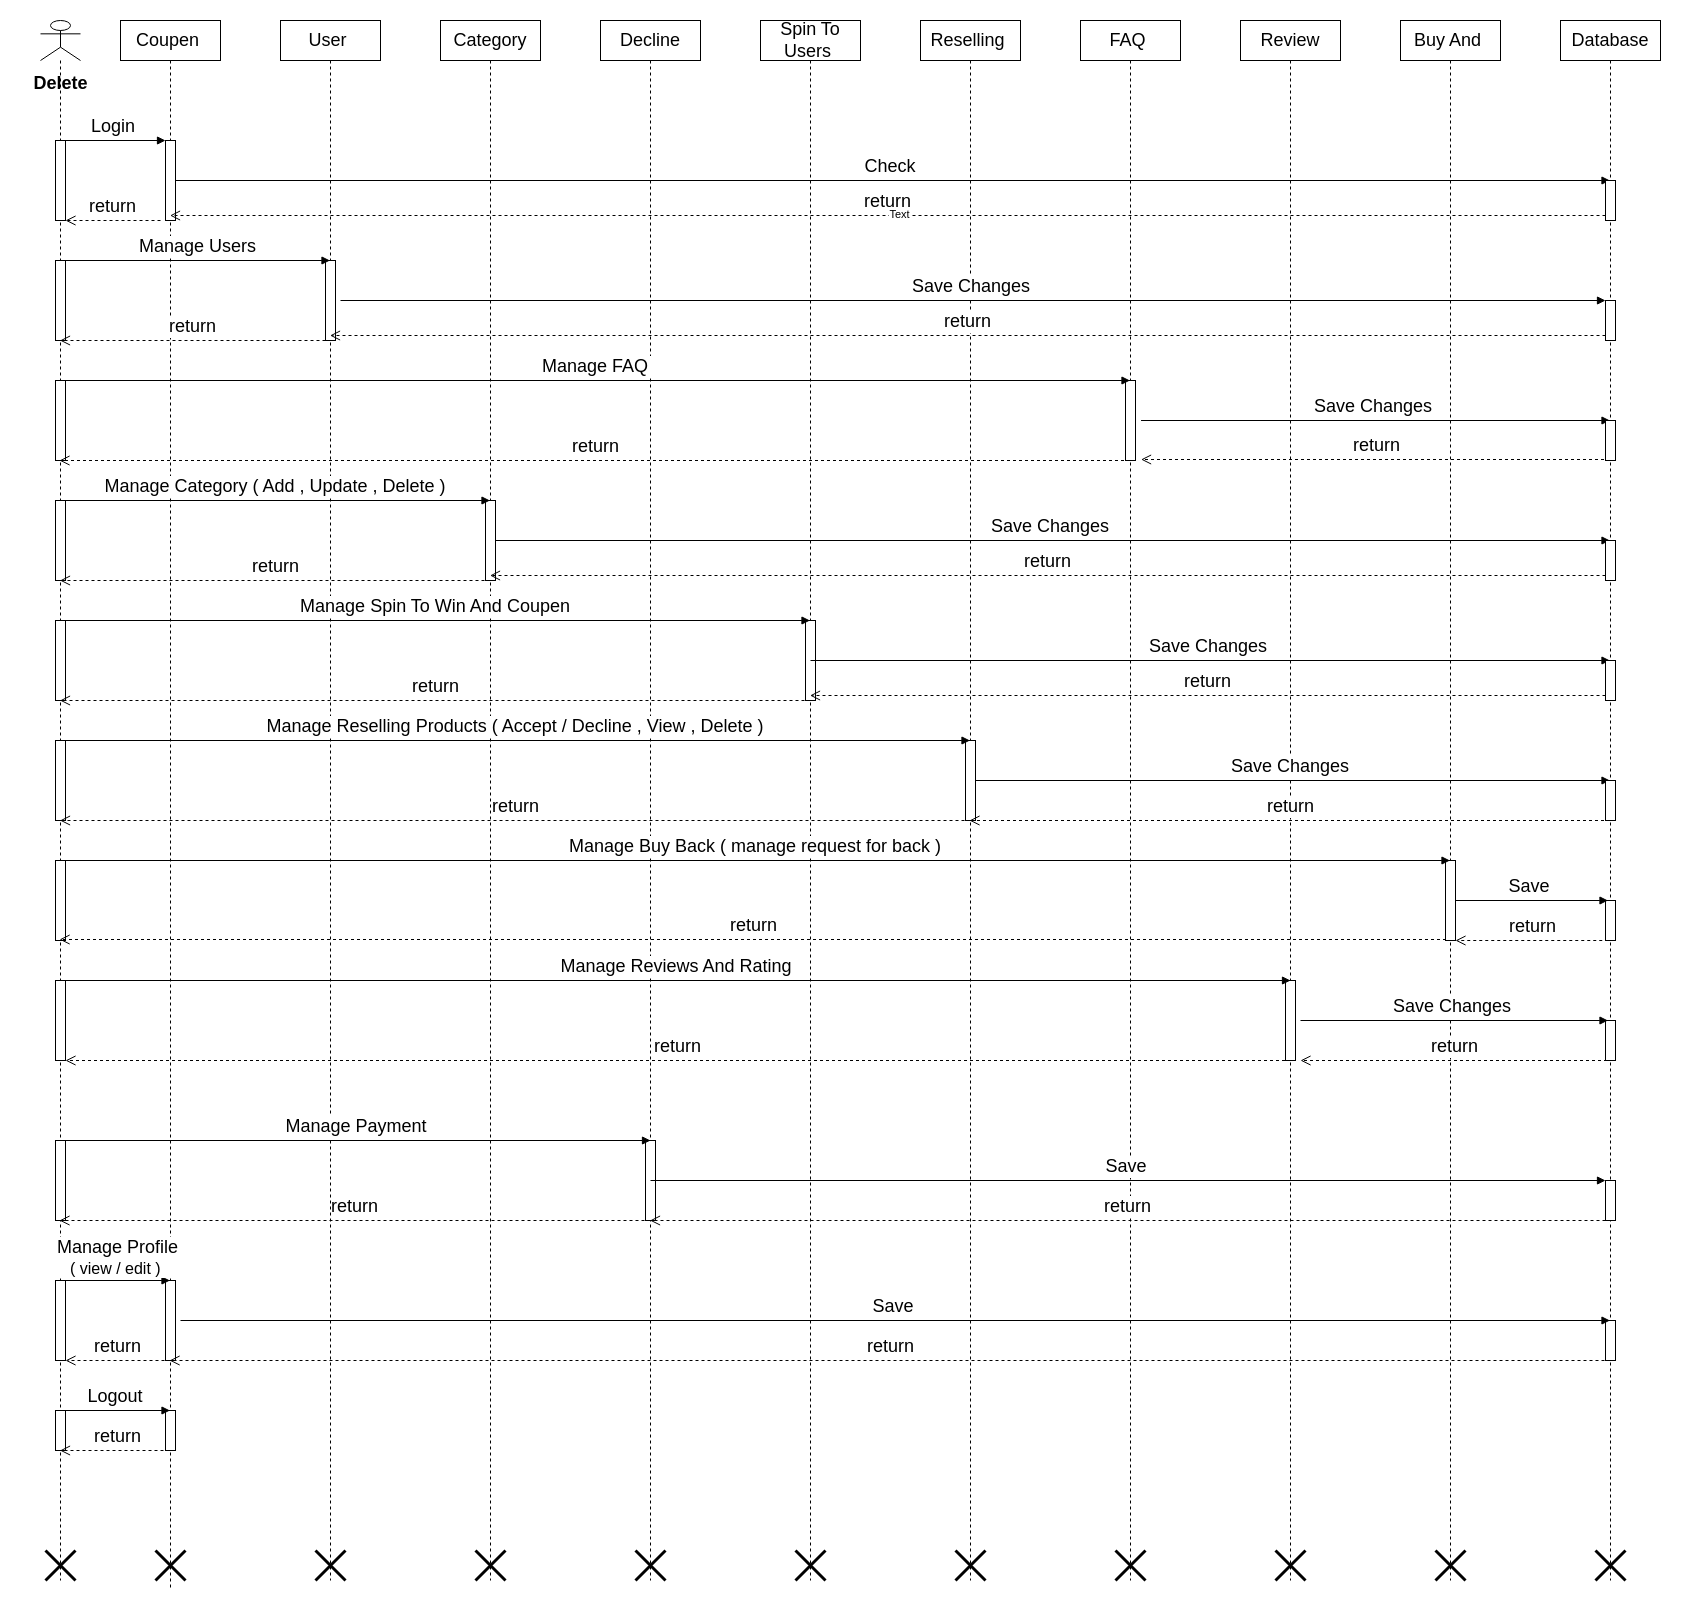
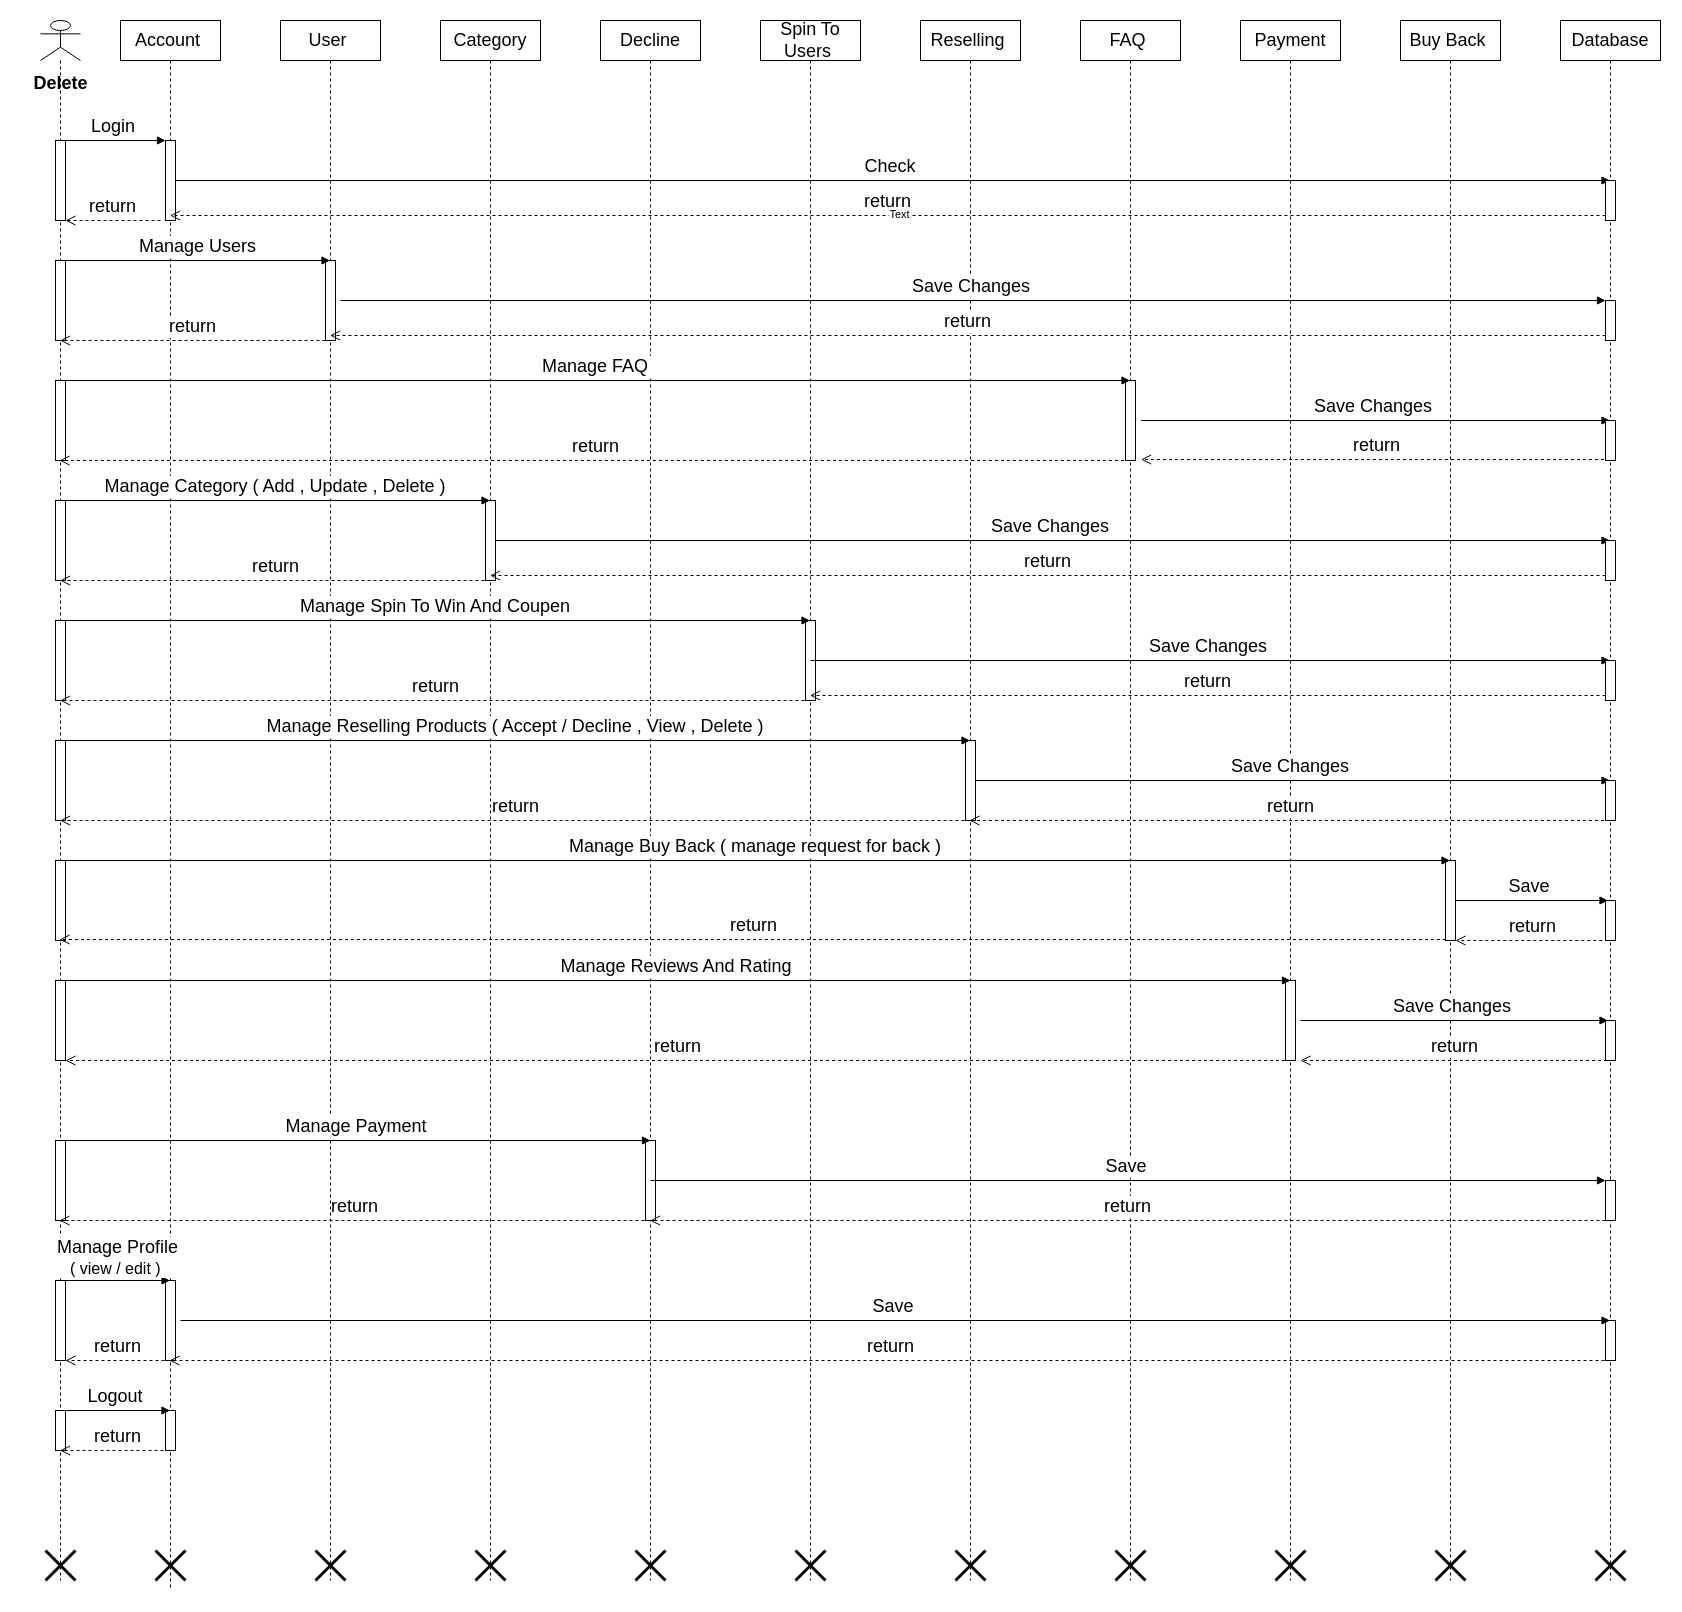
node "Coupen": label "Coupen" -> "Account"
node "Review": label "Review" -> "Payment"
node "Buy And": label "Buy And" -> "Buy Back"
